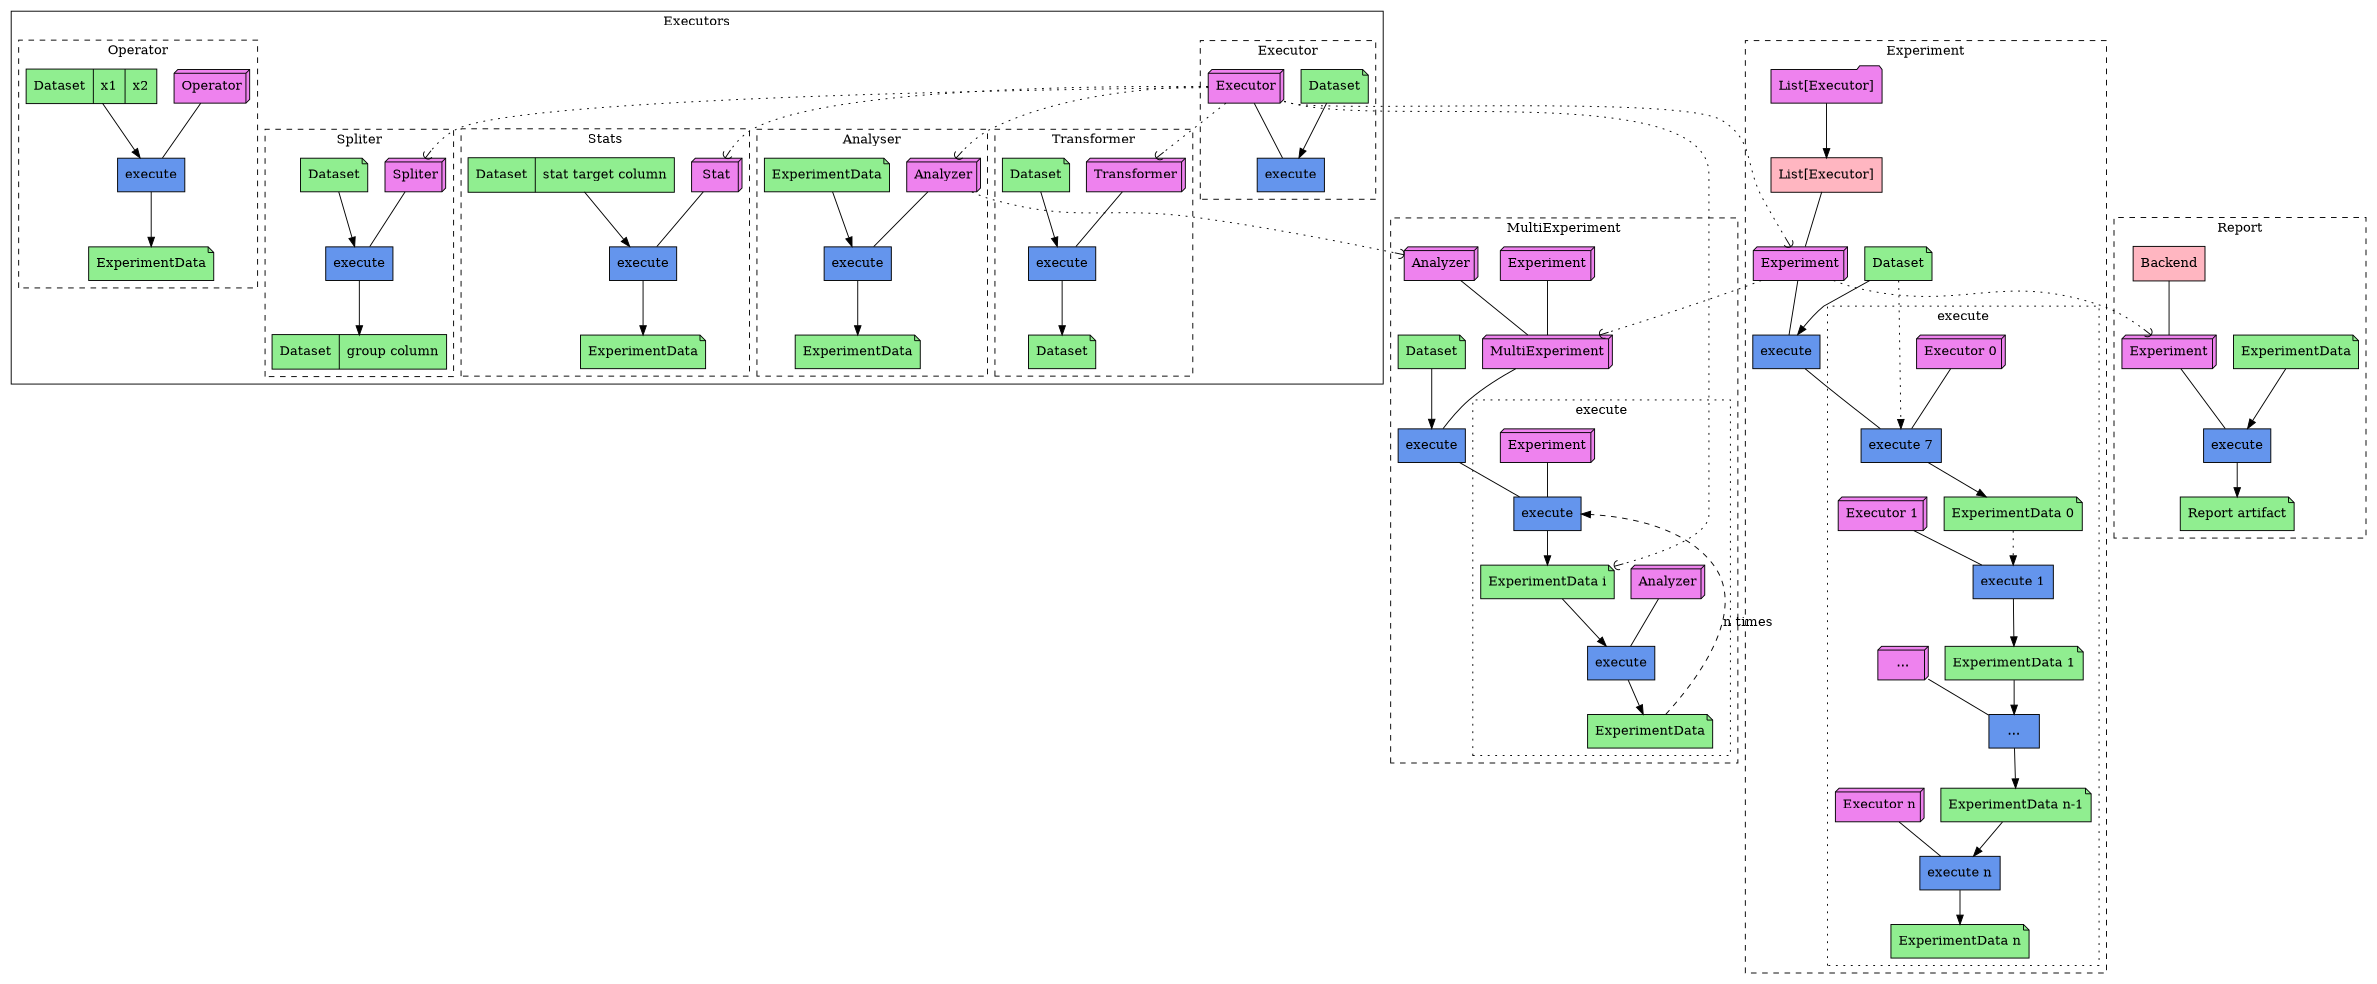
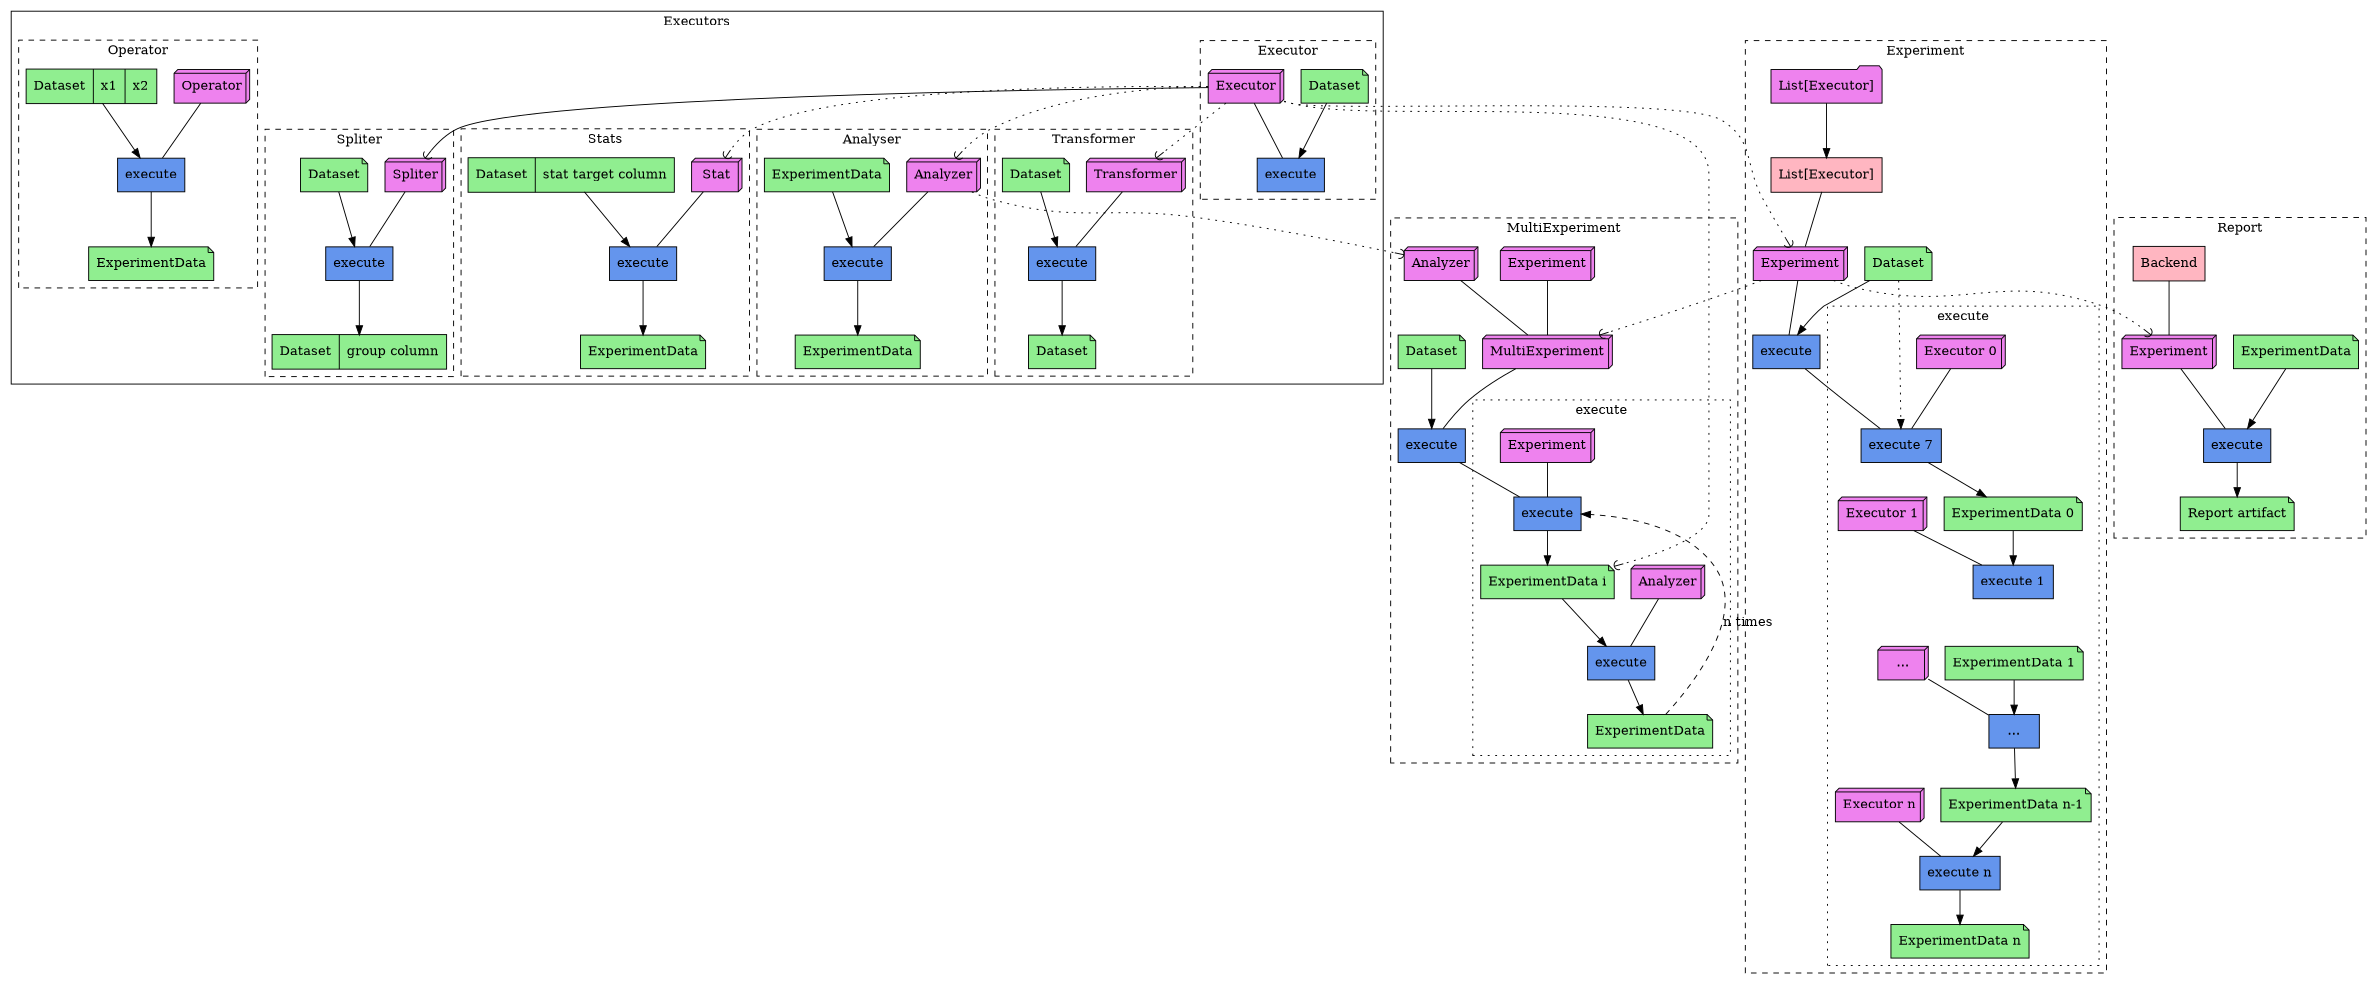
edge "Executor" -> "Spliter": style dotted -> solid
edge "ExperimentData 0" -> "execute 1": style dotted -> solid
edge "execute 1" -> "ExperimentData 1": removed
